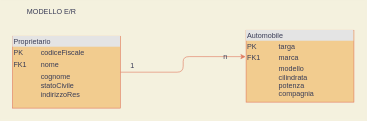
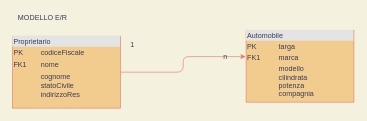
node "MODELLO E/R": moved (51, 12) -> (42, 18)
node "1": moved (132, 66) -> (132, 45)
